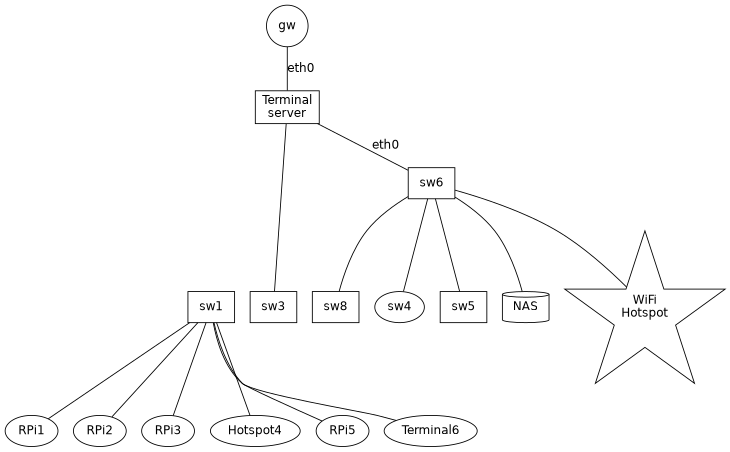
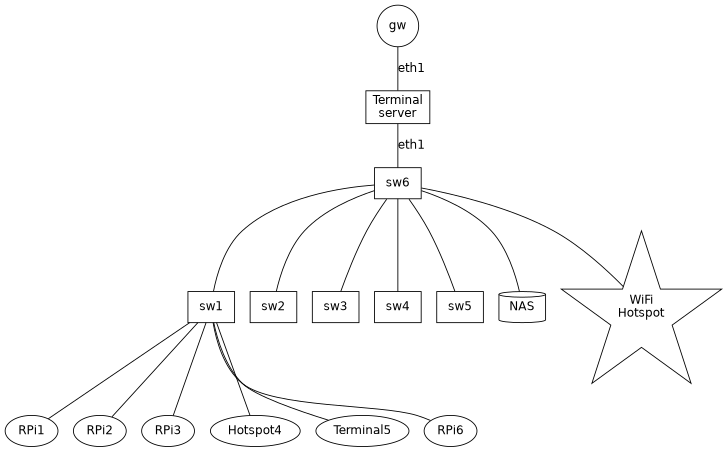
edge "gw" -- "Terminal server": label "eth0" -> "eth1"
edge "Terminal server" -- "sw6": label "eth0" -> "eth1"
edge "Terminal server" -- "sw3": now "sw6" -- "sw3"
edge "sw6" -- "sw1": added
node "sw8": label "sw8" -> "sw2"
node "sw4": shape ellipse -> box
node "RPi5": label "RPi5" -> "Terminal5"
node "Terminal6": label "Terminal6" -> "RPi6"
